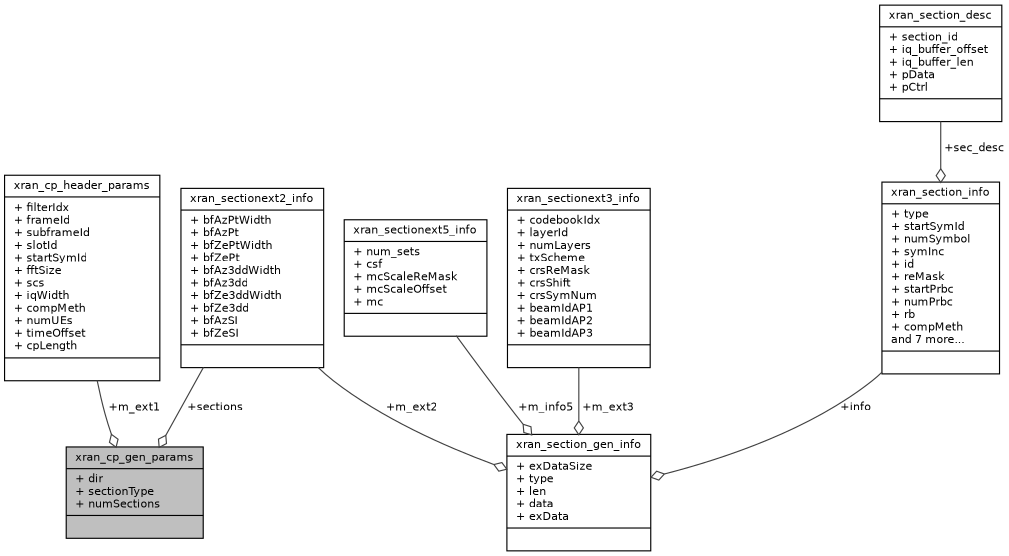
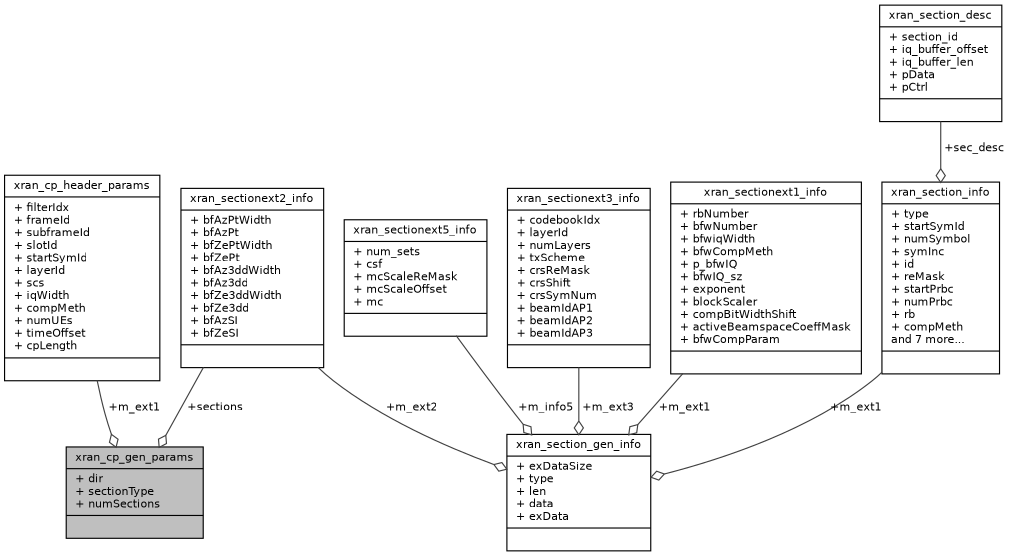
node "xran_cp_header_params": text "+ fftSize" -> "+ layerId"
node "xran_sectionext1_info": added
edge "xran_section_info" -> "xran_section_gen_info": label " +info" -> " +m_ext1"
